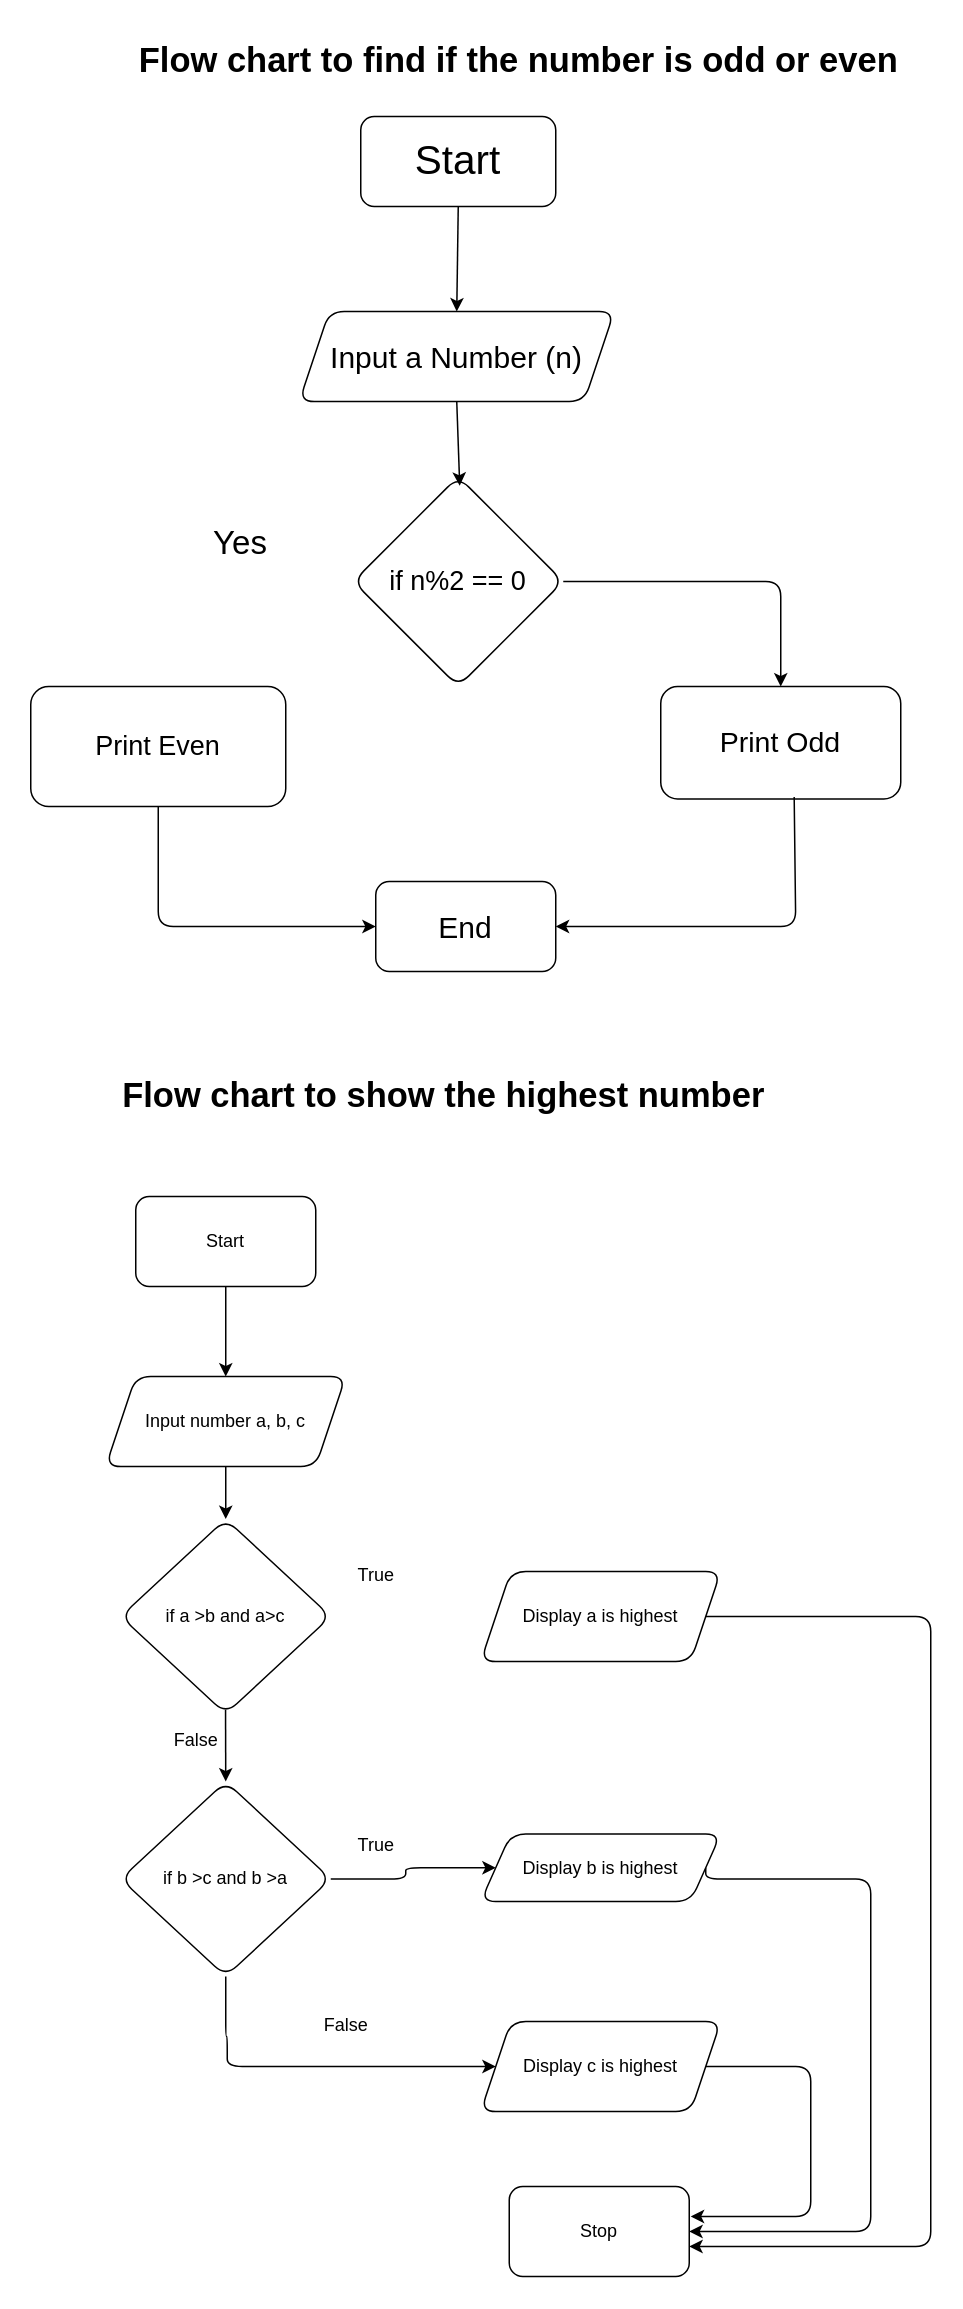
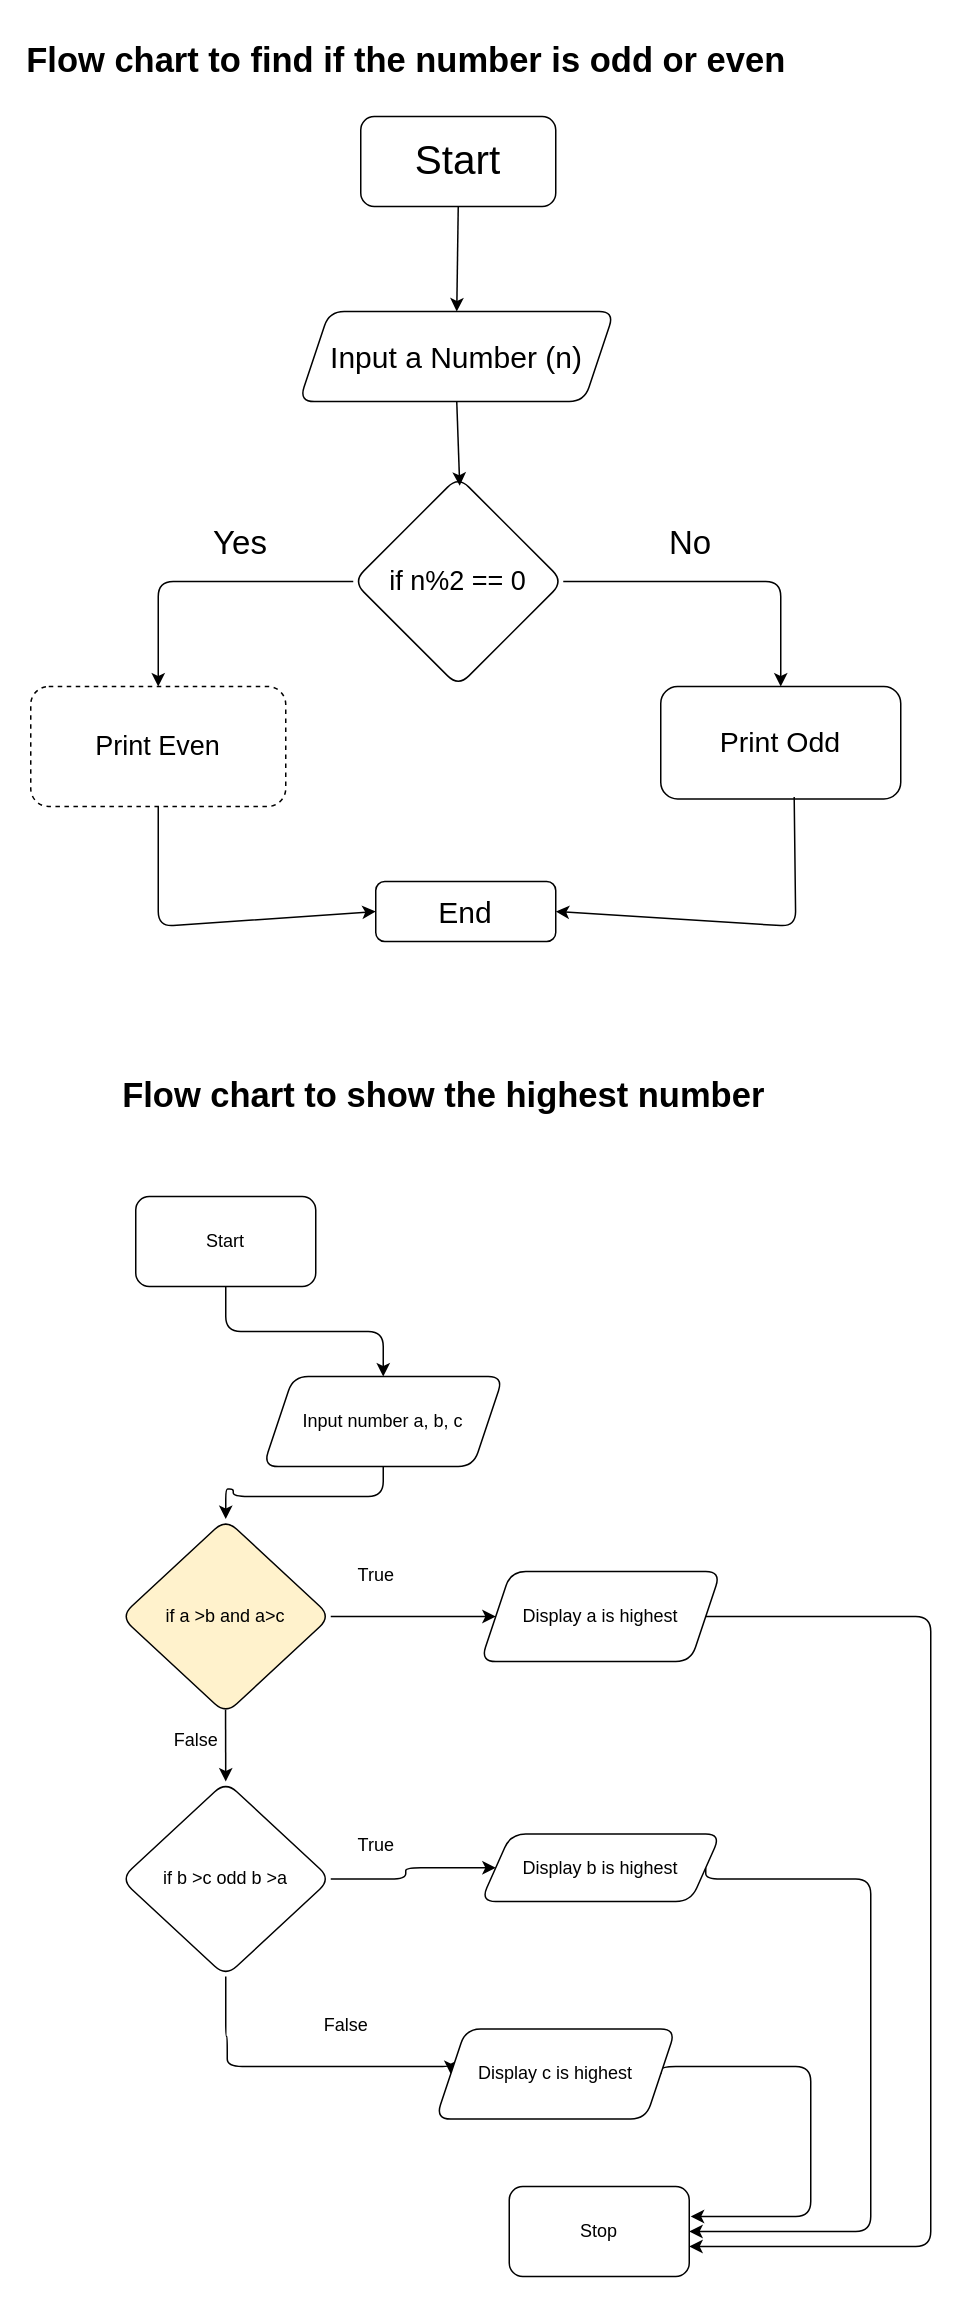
node "Flow chart to find if the number is odd or even": moved (518, 61) -> (406, 61)
node "No": added
edge "if n%2 == 0" -> "Print Even": added
node "Print Even": style solid -> dashed
node "End": size 180x90 -> 180x60
node "Input number a, b, c": moved (226, 1421) -> (383, 1421)
node "if a >b and a>c": fillcolor #ffffff -> #fff2cc
edge "if a >b and a>c" -> "Display a is highest": added
node "if b >c and b >a": label "if b >c and b >a" -> "if b >c odd b >a"
node "Display c is highest": moved (601, 2066) -> (556, 2074)
